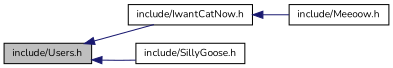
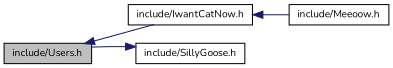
edge "include/SillyGoose.h" -> "include/Users.h": reversed
